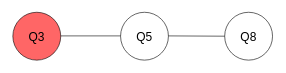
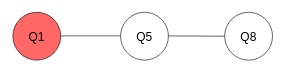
node "Q3": label "Q3" -> "Q1"
